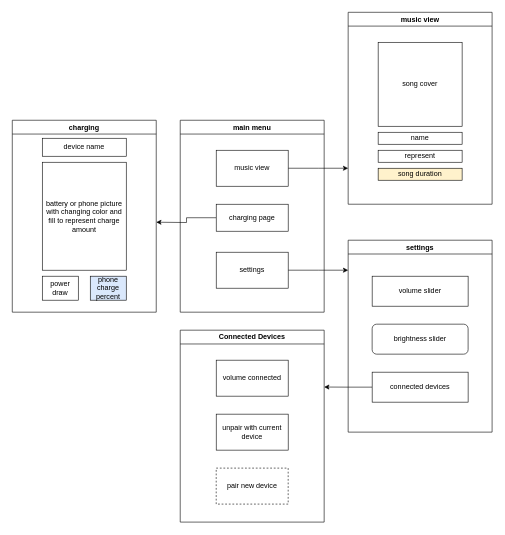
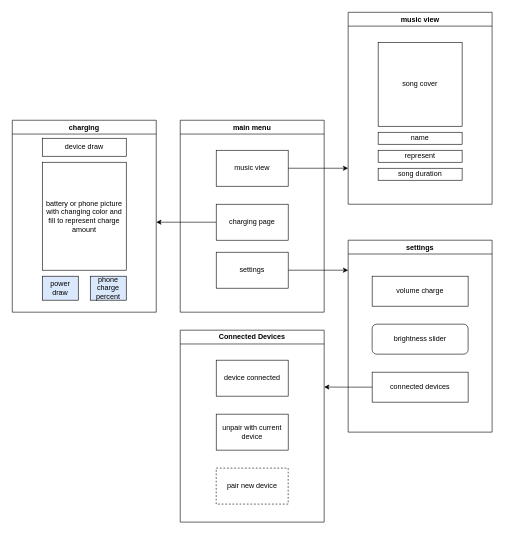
node "device name": label "device name" -> "device draw"
node "song duration": fillcolor #fff2cc -> #ffffff
node "charging page": size 72x27 -> 72x36
node "power draw": fillcolor #ffffff -> #dae8fc
node "volume slider": label "volume slider" -> "volume charge"
node "volume connected": label "volume connected" -> "device connected"
